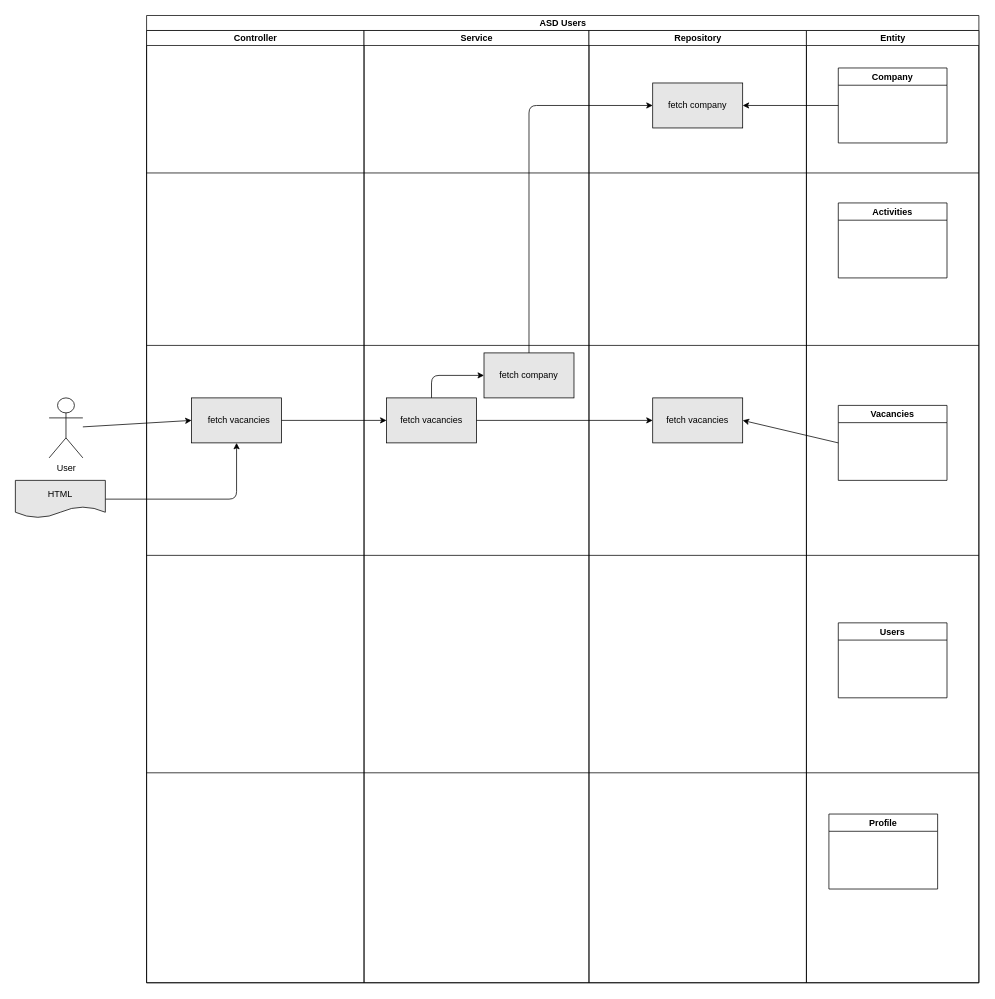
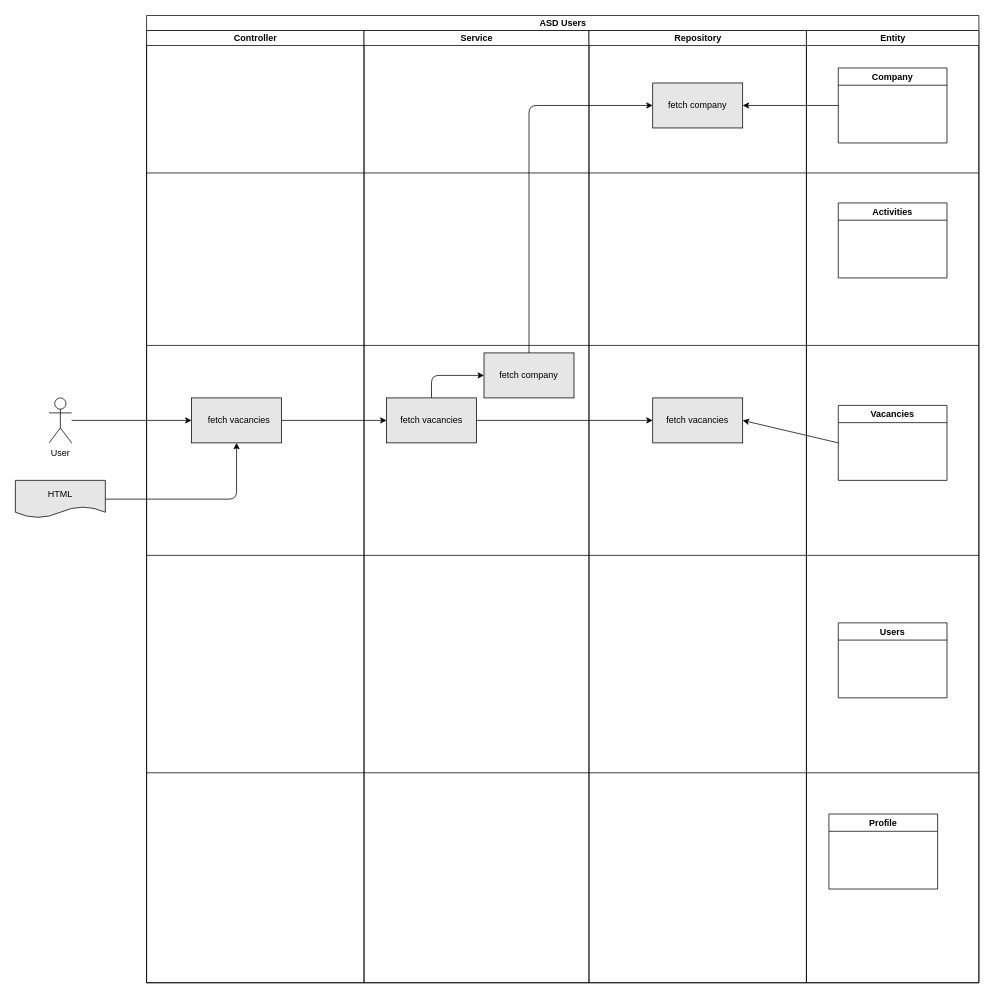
node "User": size 34x60 -> 23x45
